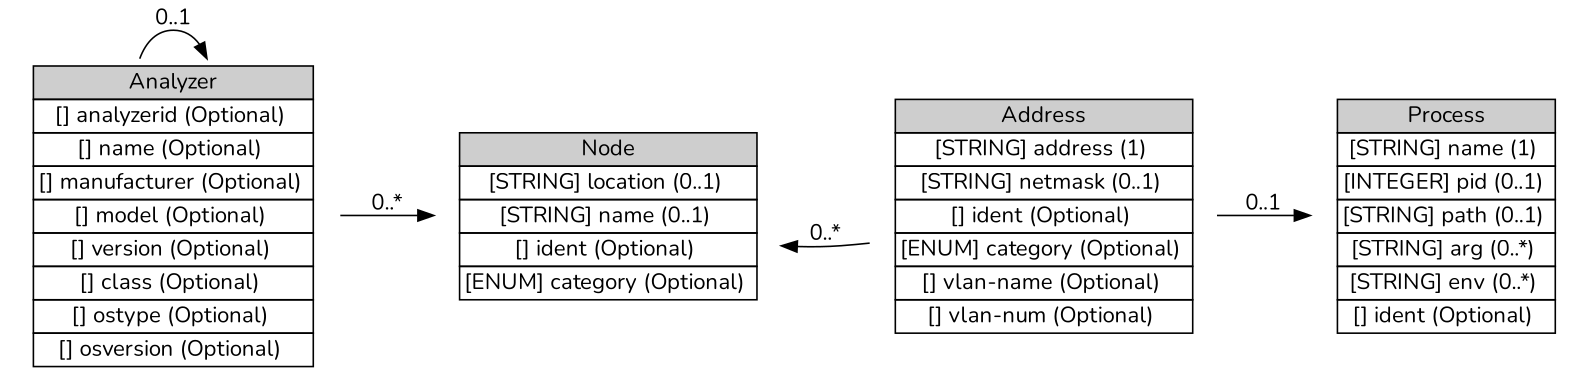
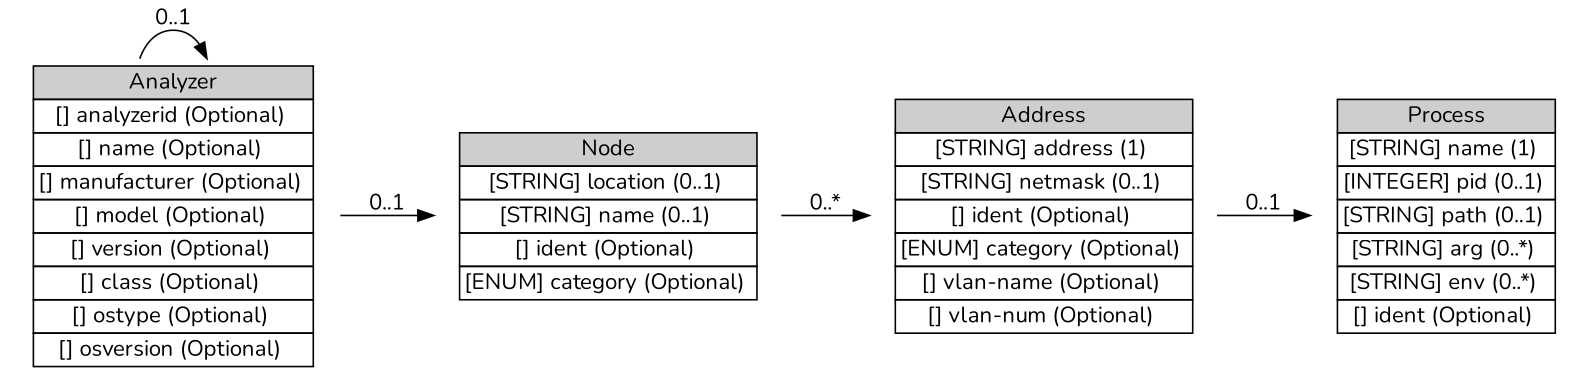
edge "Analyzer" -> "Node": label "0..*" -> "0..1"
edge "Address" -> "Node": reversed
